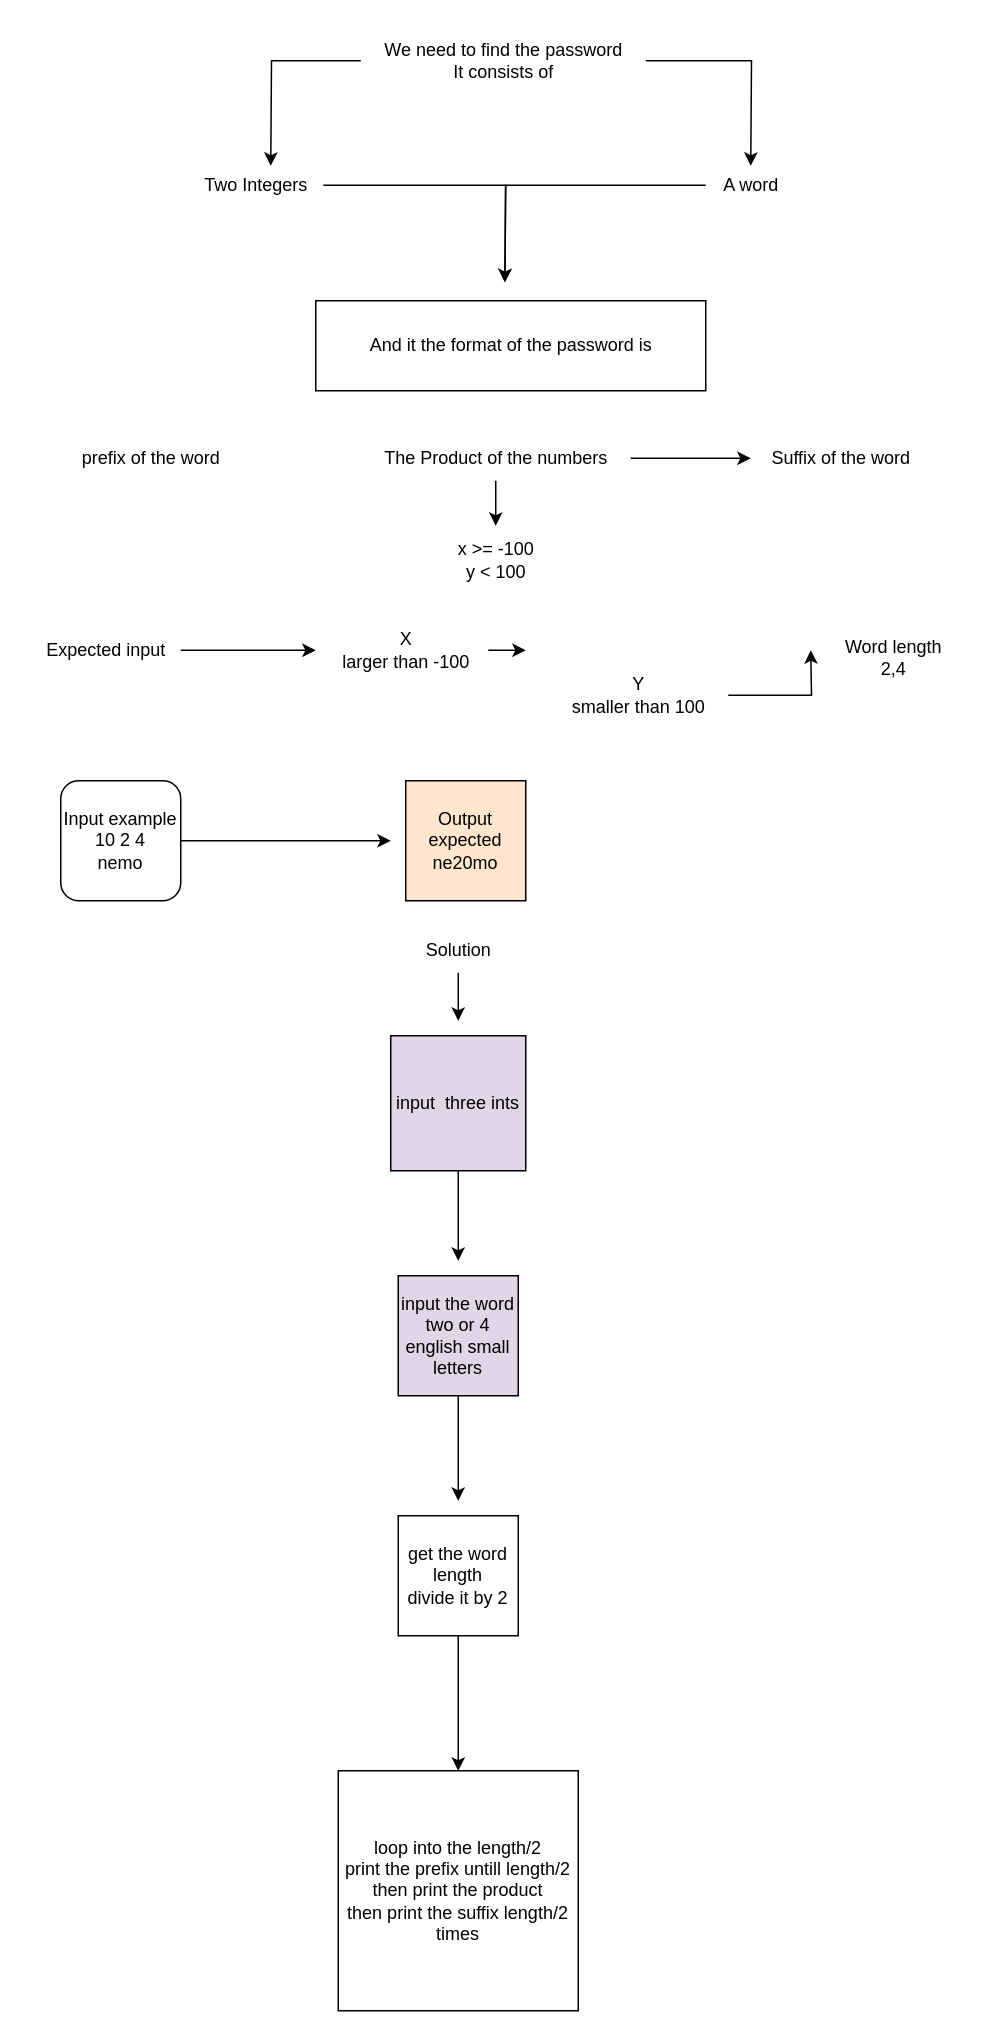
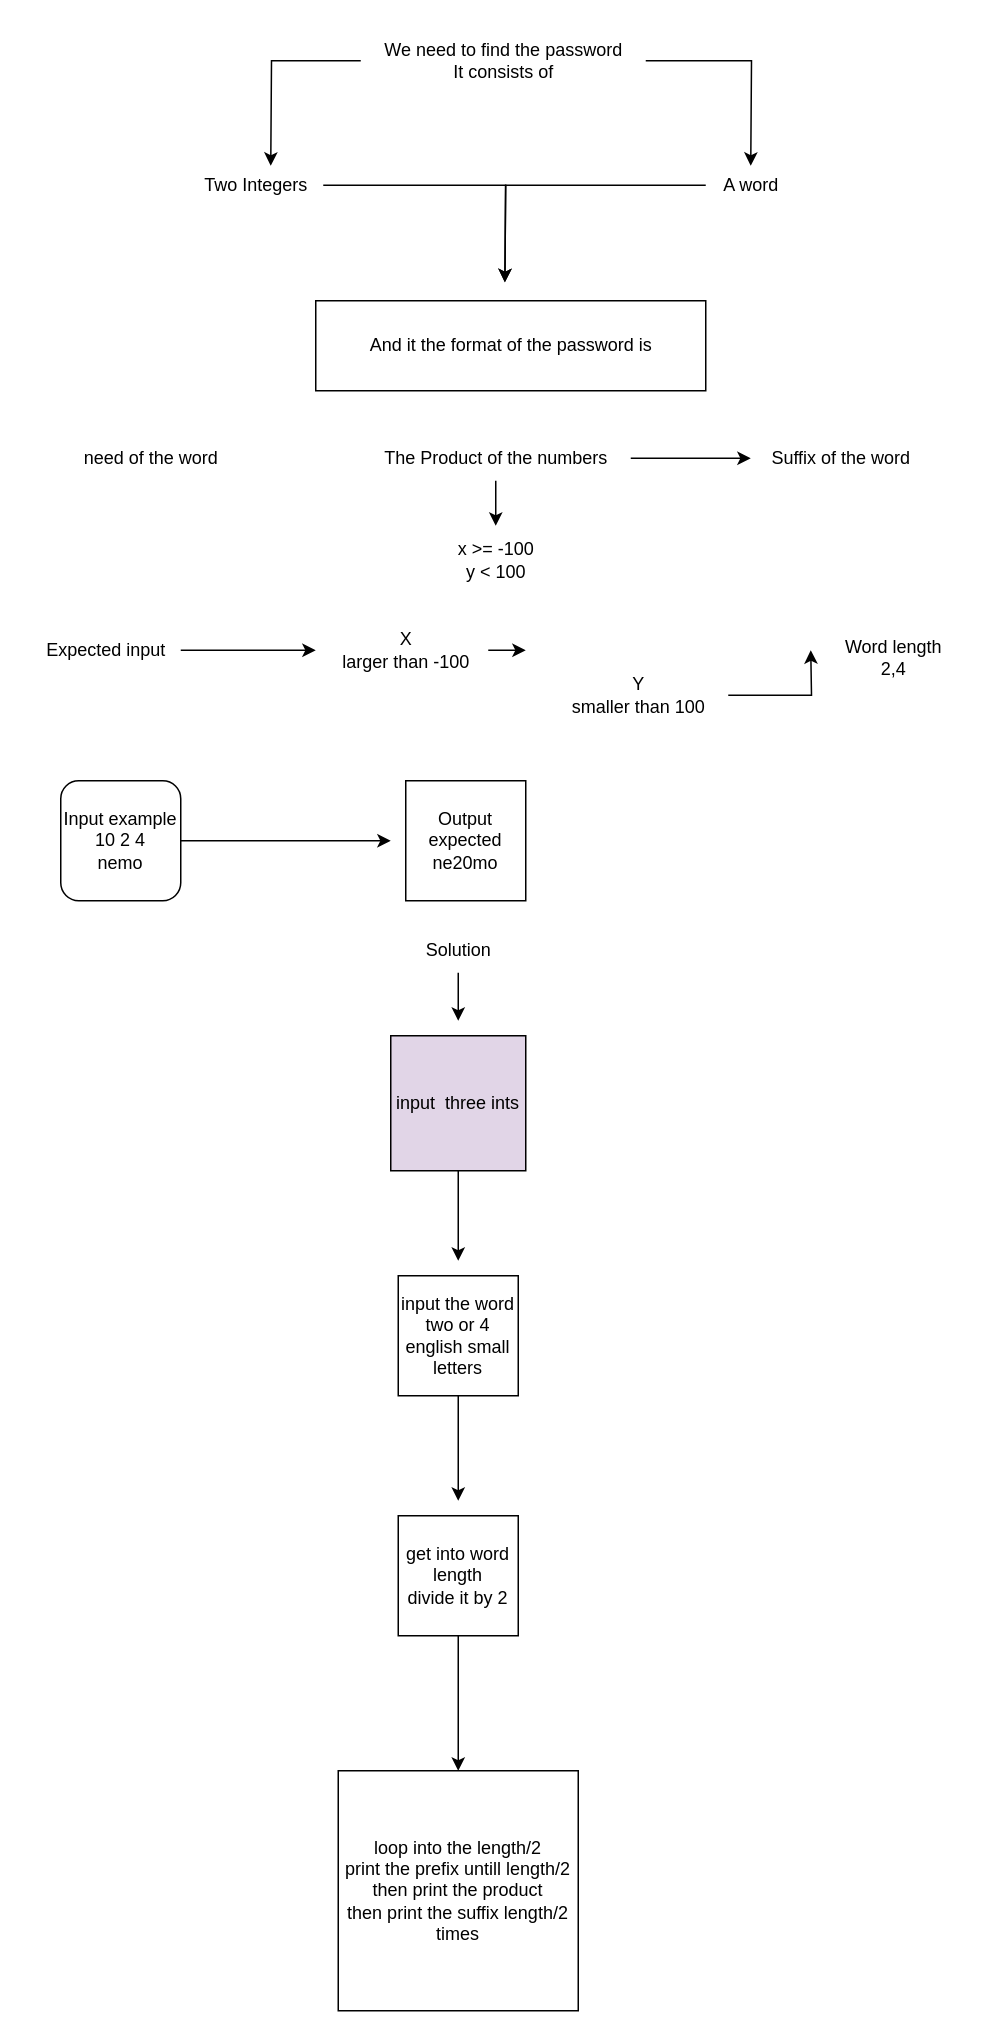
node "prefix of the word": label "prefix of the word" -> "need of the word"
node "Output expected ne20mo": fillcolor #ffe6cc -> #ffffff
node "input the word two or 4 english small letters": fillcolor #e1d5e7 -> #ffffff
node "get the word length divide it by 2": label "get the word length divide it by 2" -> "get into word length divide it by 2"
